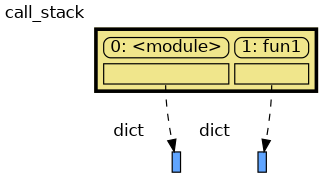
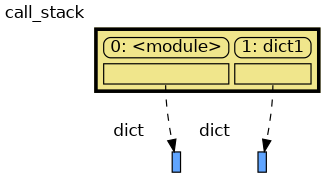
node "0: <module>": text "1: fun1" -> "1: dict1"
